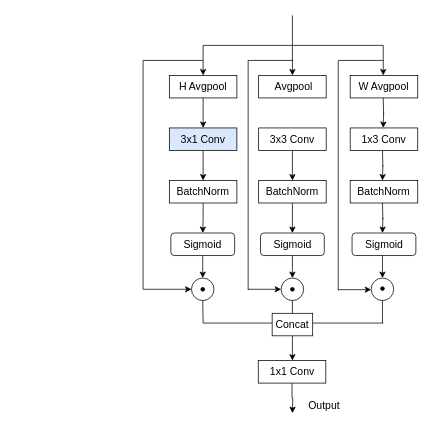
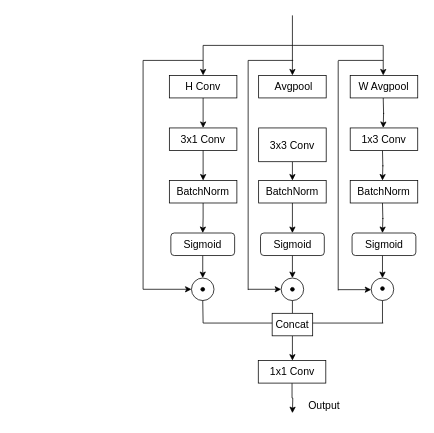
node "H Avgpool": label "H Avgpool" -> "H Conv"
node "3x1 Conv": fillcolor #dae8fc -> #ffffff
node "3x3 Conv": size 68x23 -> 68x34
